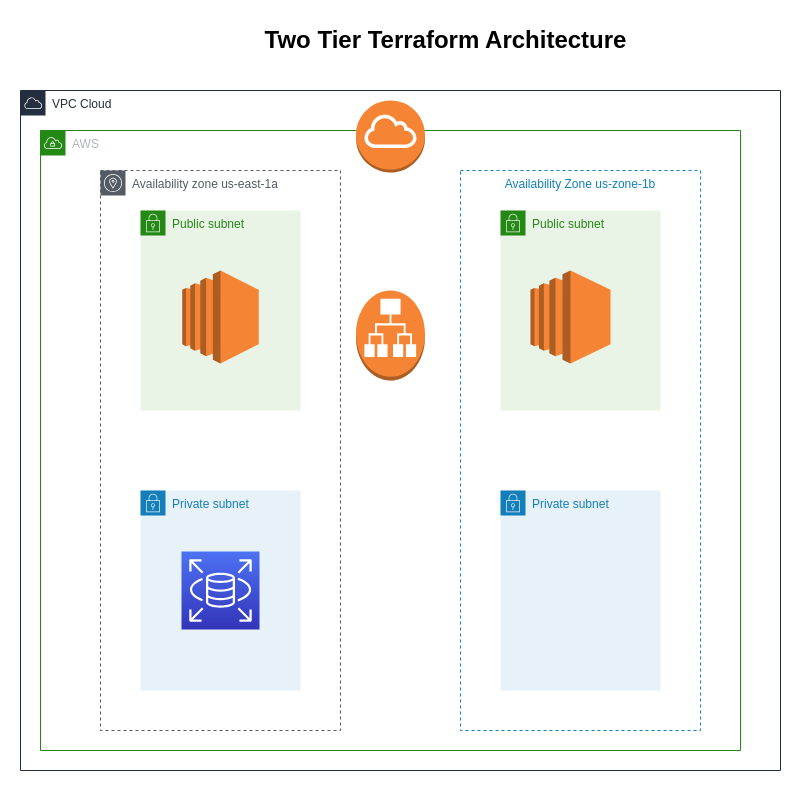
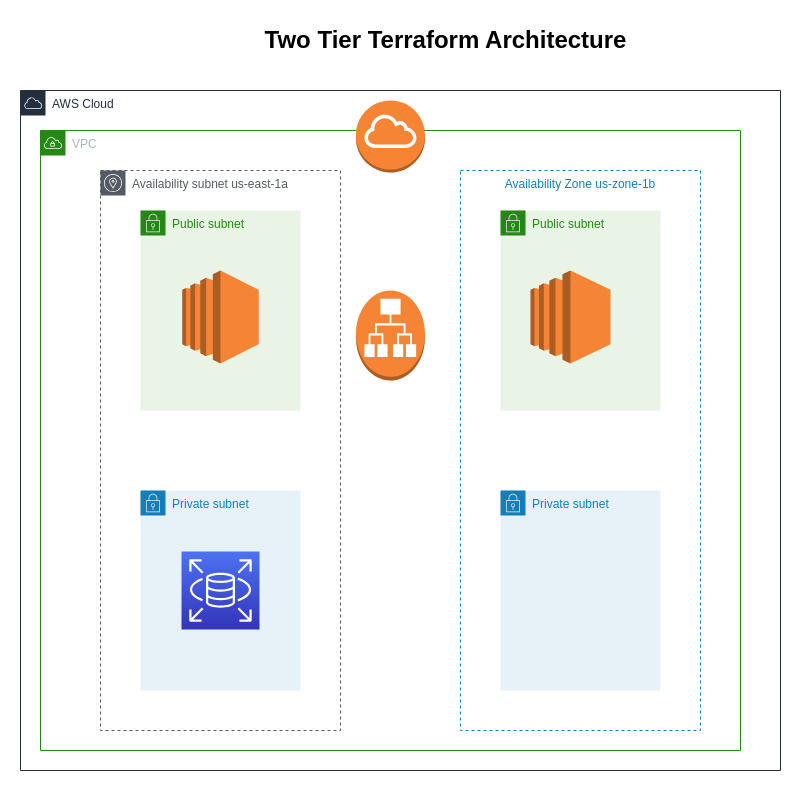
node "VPC Cloud": label "VPC Cloud" -> "AWS Cloud"
node "AWS": label "AWS" -> "VPC"
node "Availability zone us-east-1a": label "Availability zone us-east-1a" -> "Availability subnet us-east-1a"
